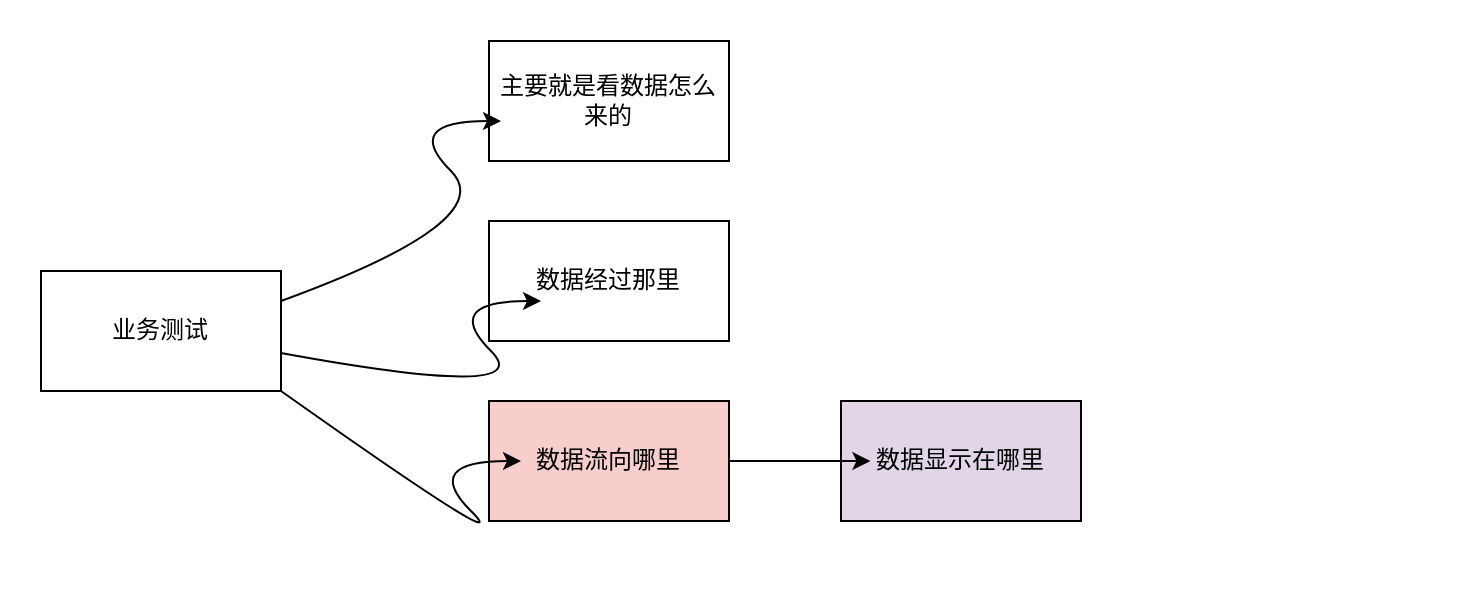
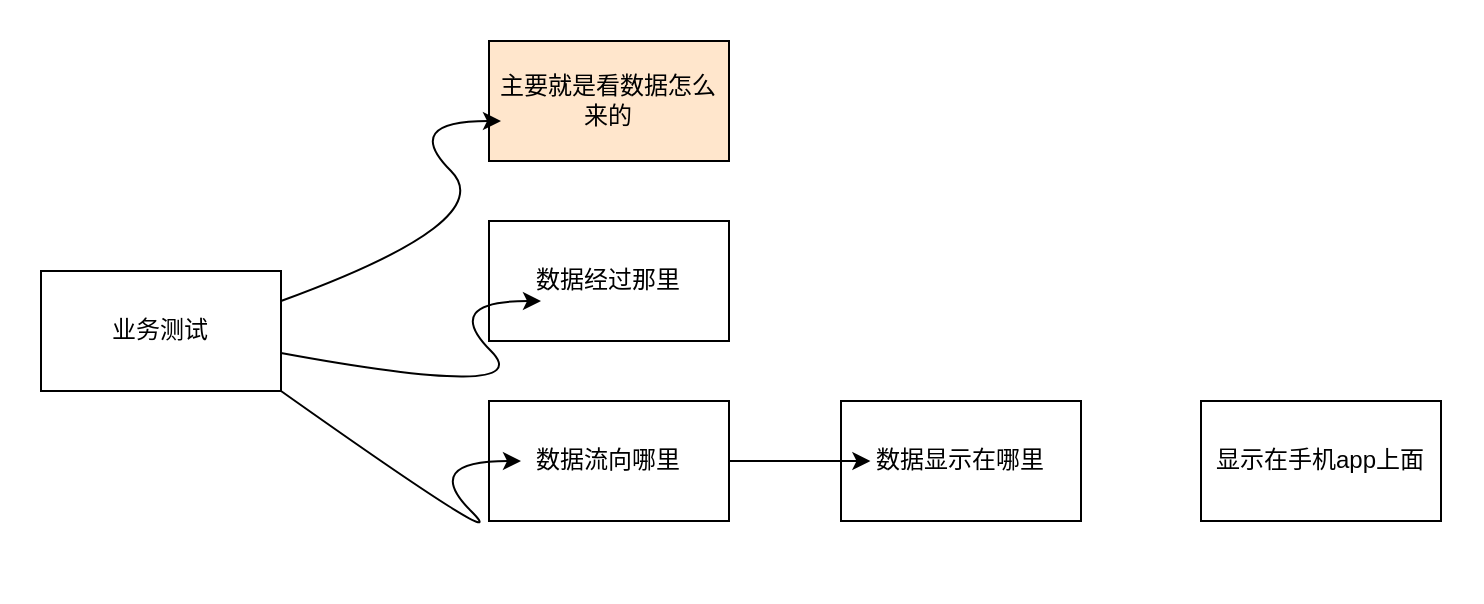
node "主要就是看数据怎么来的": fillcolor #ffffff -> #ffe6cc
node "数据流向哪里": fillcolor #f8cecc -> #ffffff
node "数据显示在哪里": fillcolor #e1d5e7 -> #ffffff
node "显示在手机app上面": added
